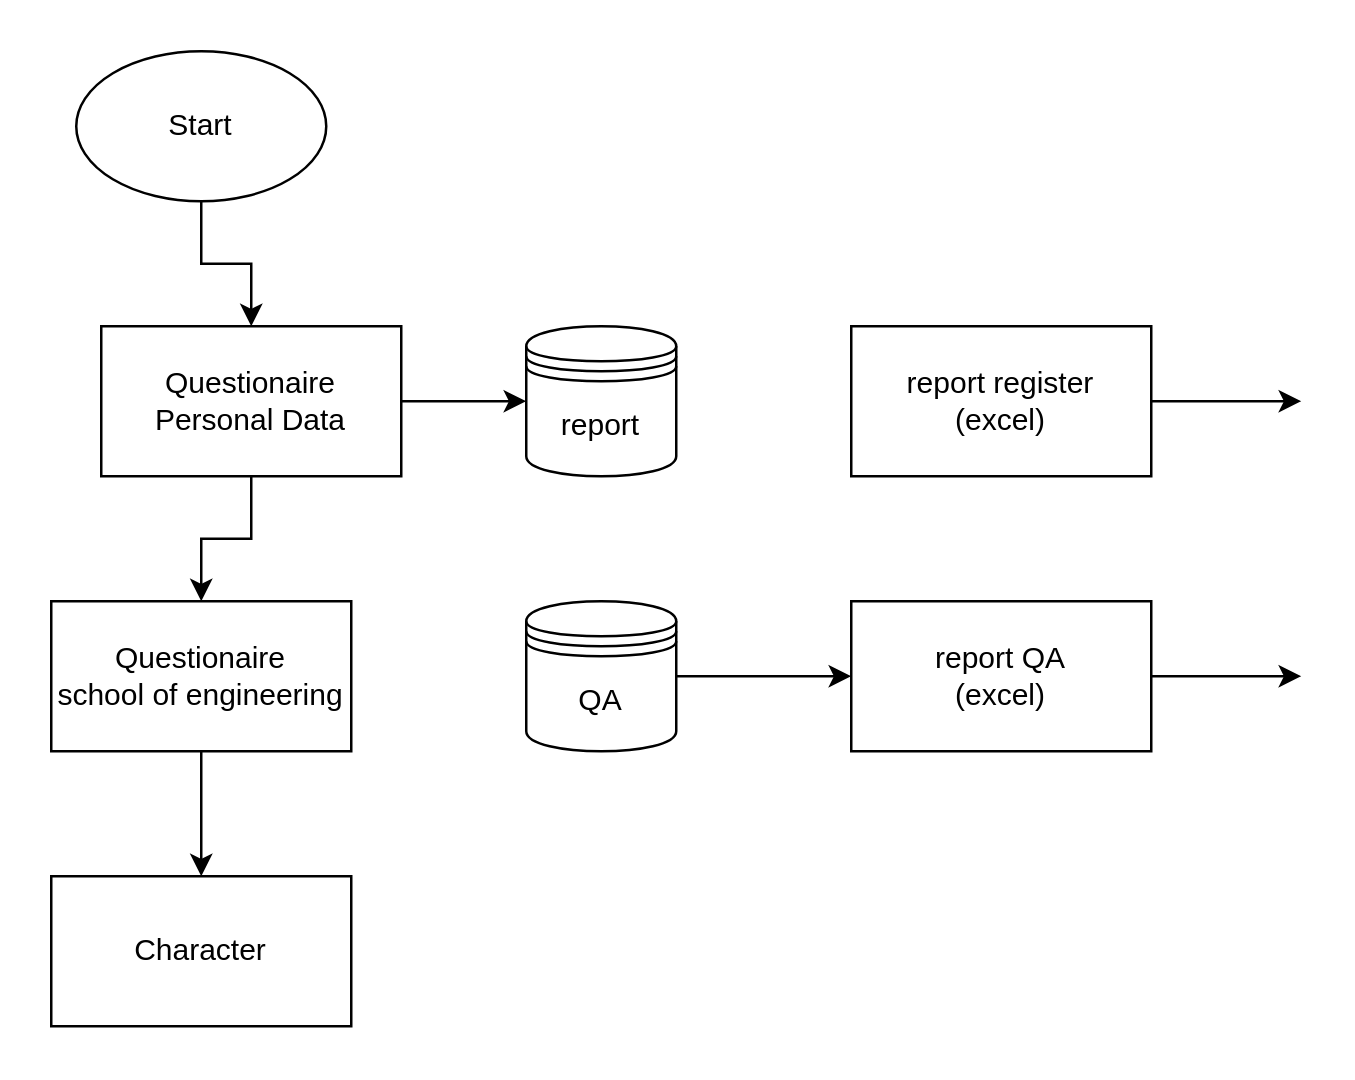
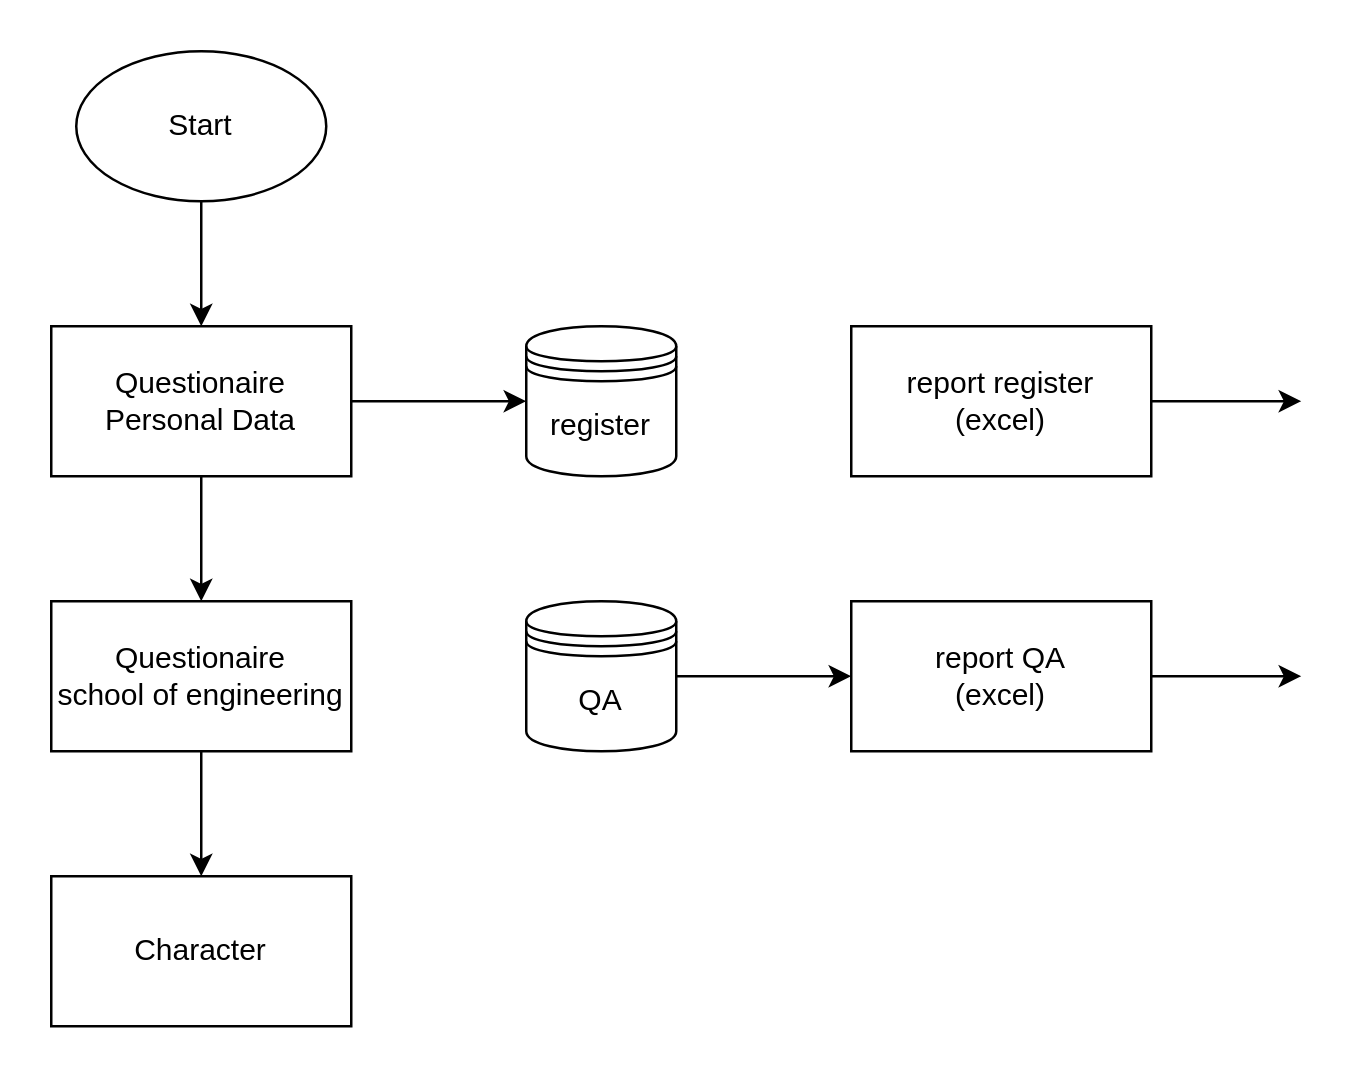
node "Questionaire Personal Data": moved (251, 401) -> (201, 401)
node "report": label "report" -> "register"
